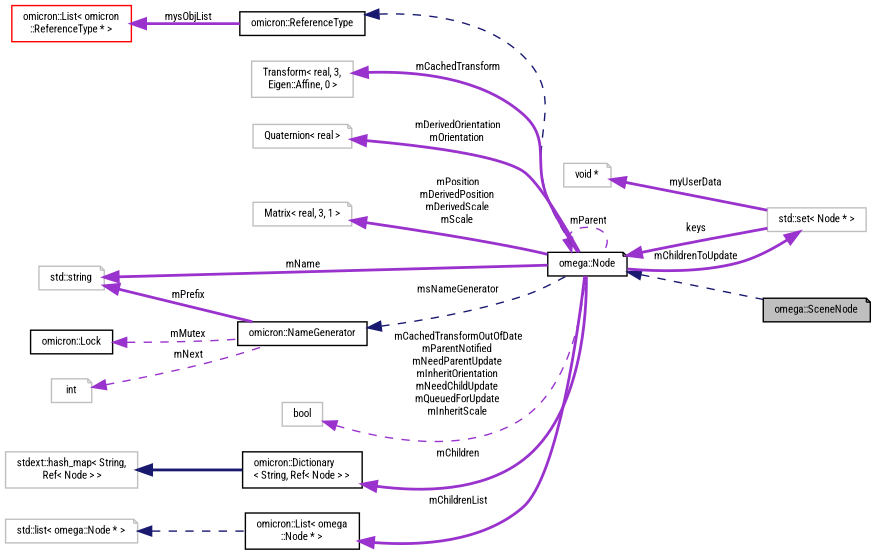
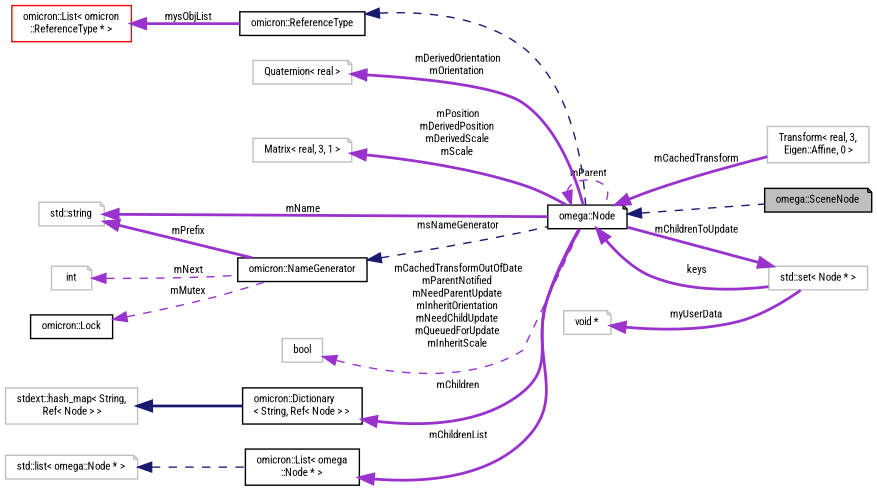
edge "omega::Node" -> "Transform< real, 3, Eigen::Affine, 0 >": reversed
